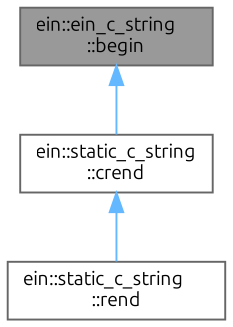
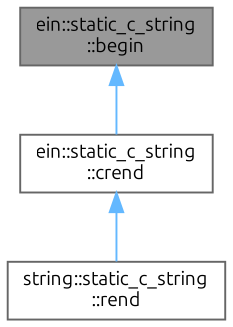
node "ein::ein_c_string ::begin": label "ein::ein_c_string ::begin" -> "ein::static_c_string ::begin"
node "ein::static_c_string ::rend": label "ein::static_c_string ::rend" -> "string::static_c_string ::rend"
